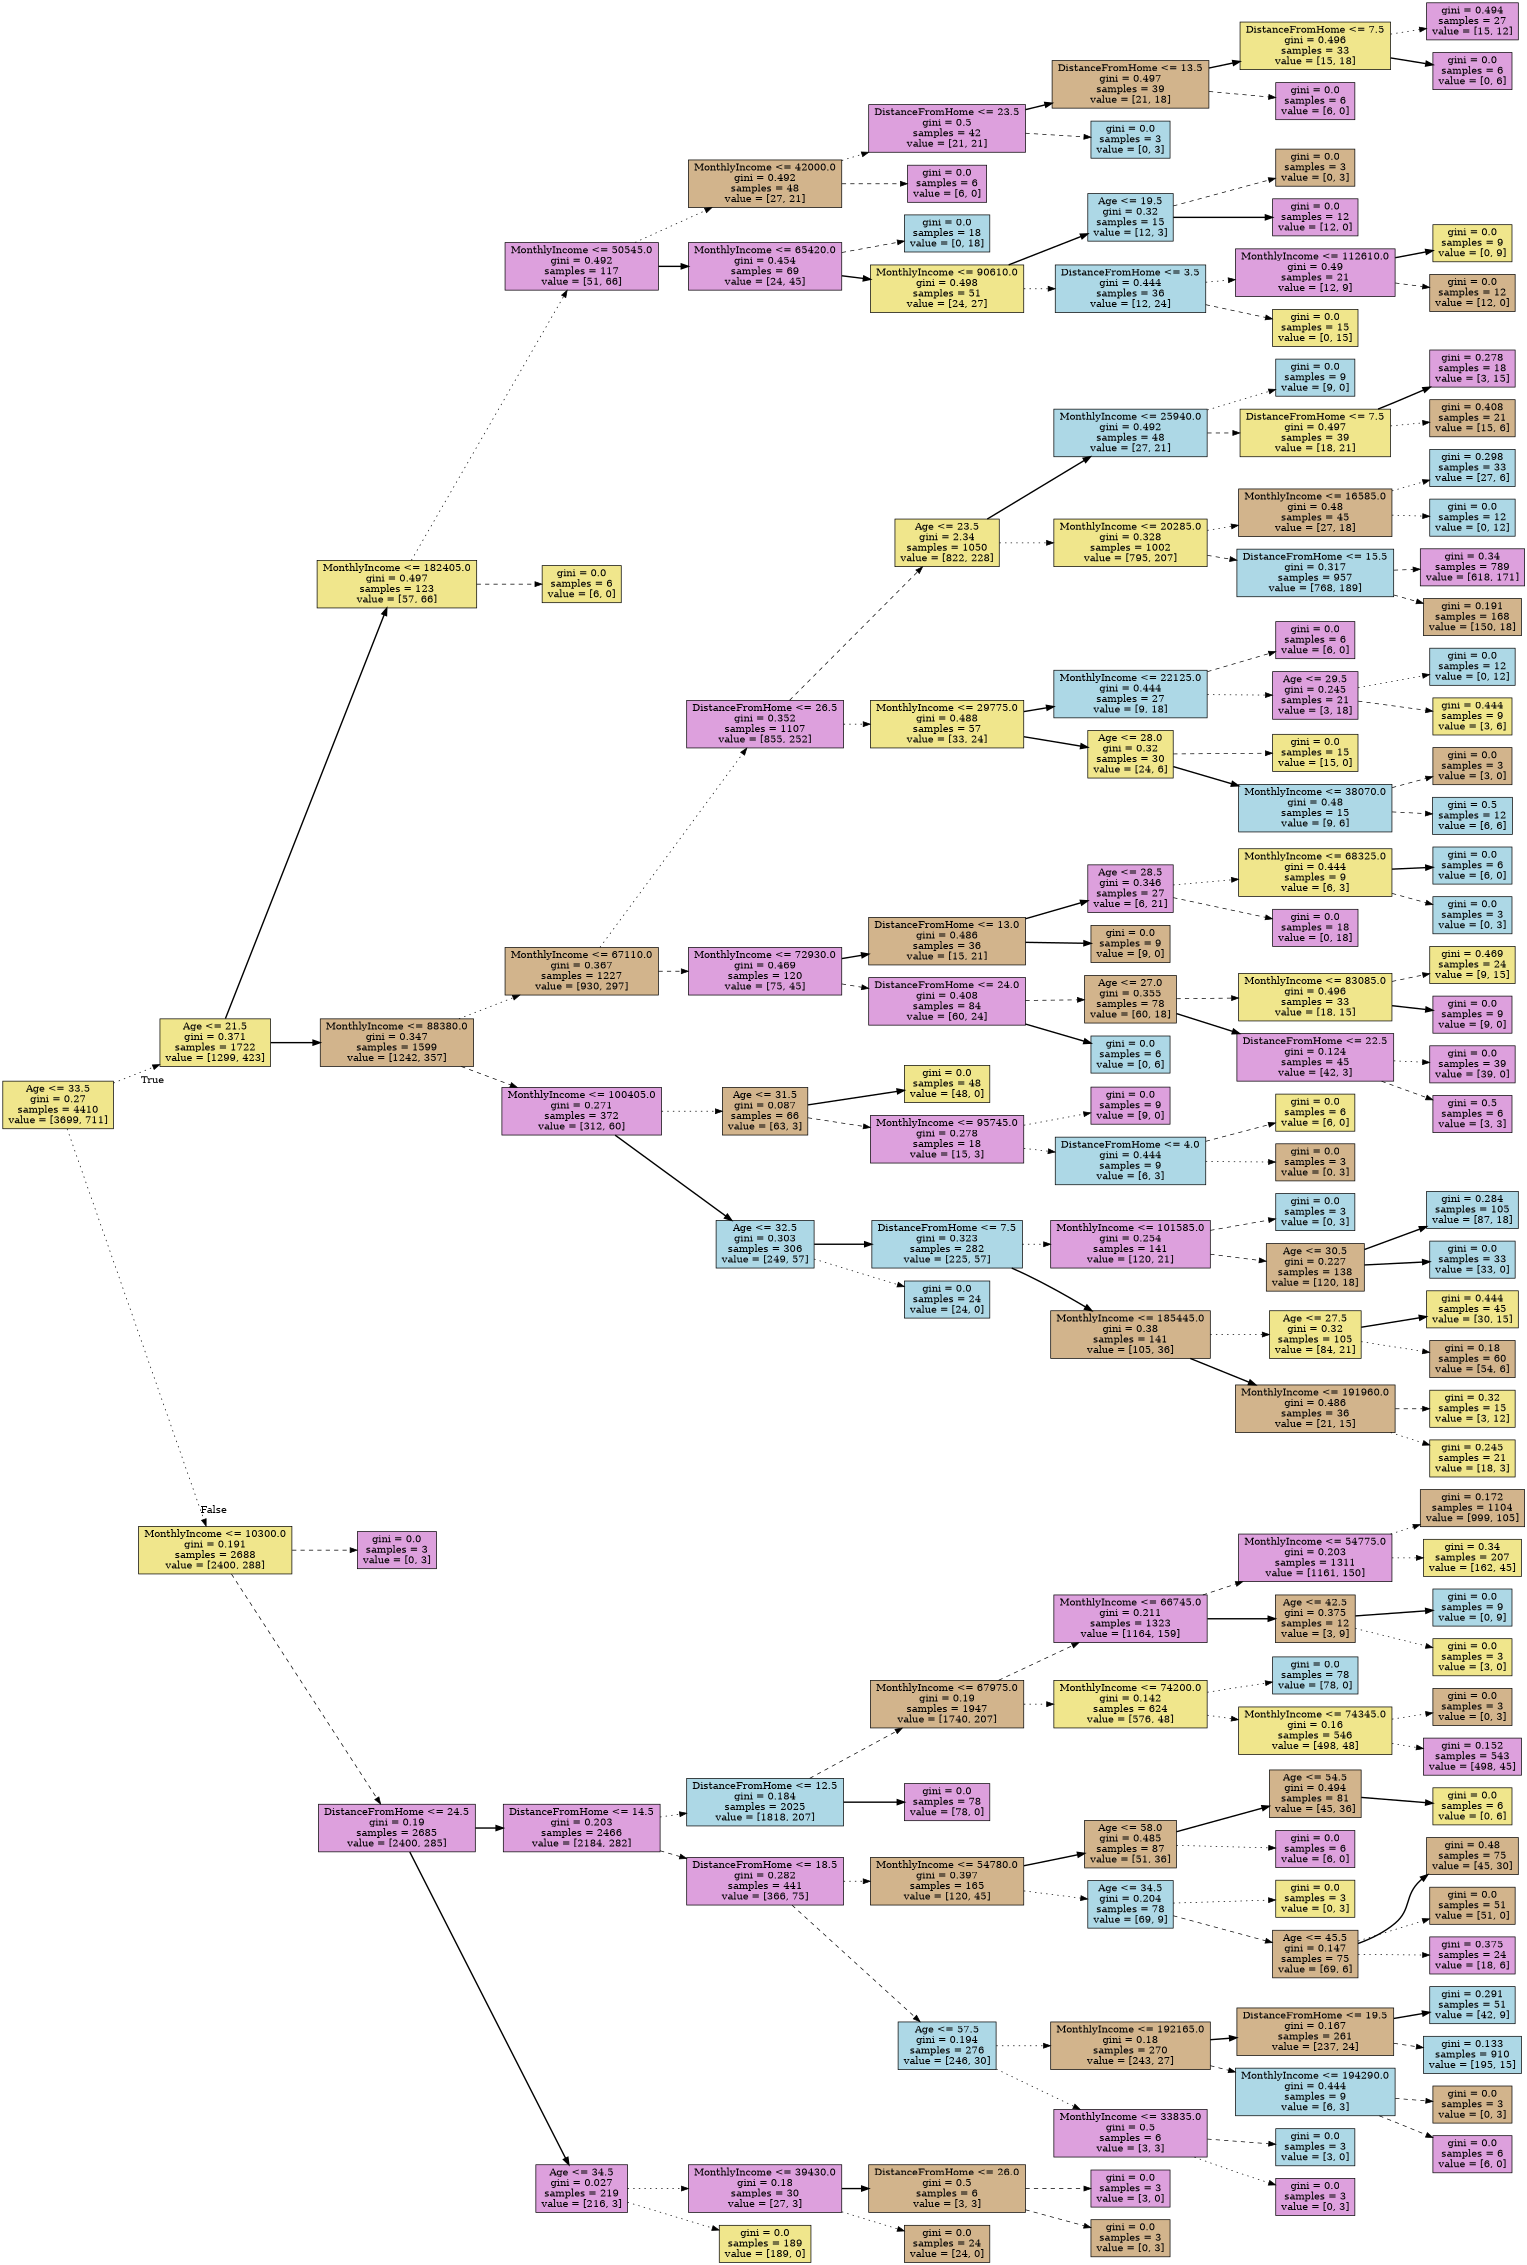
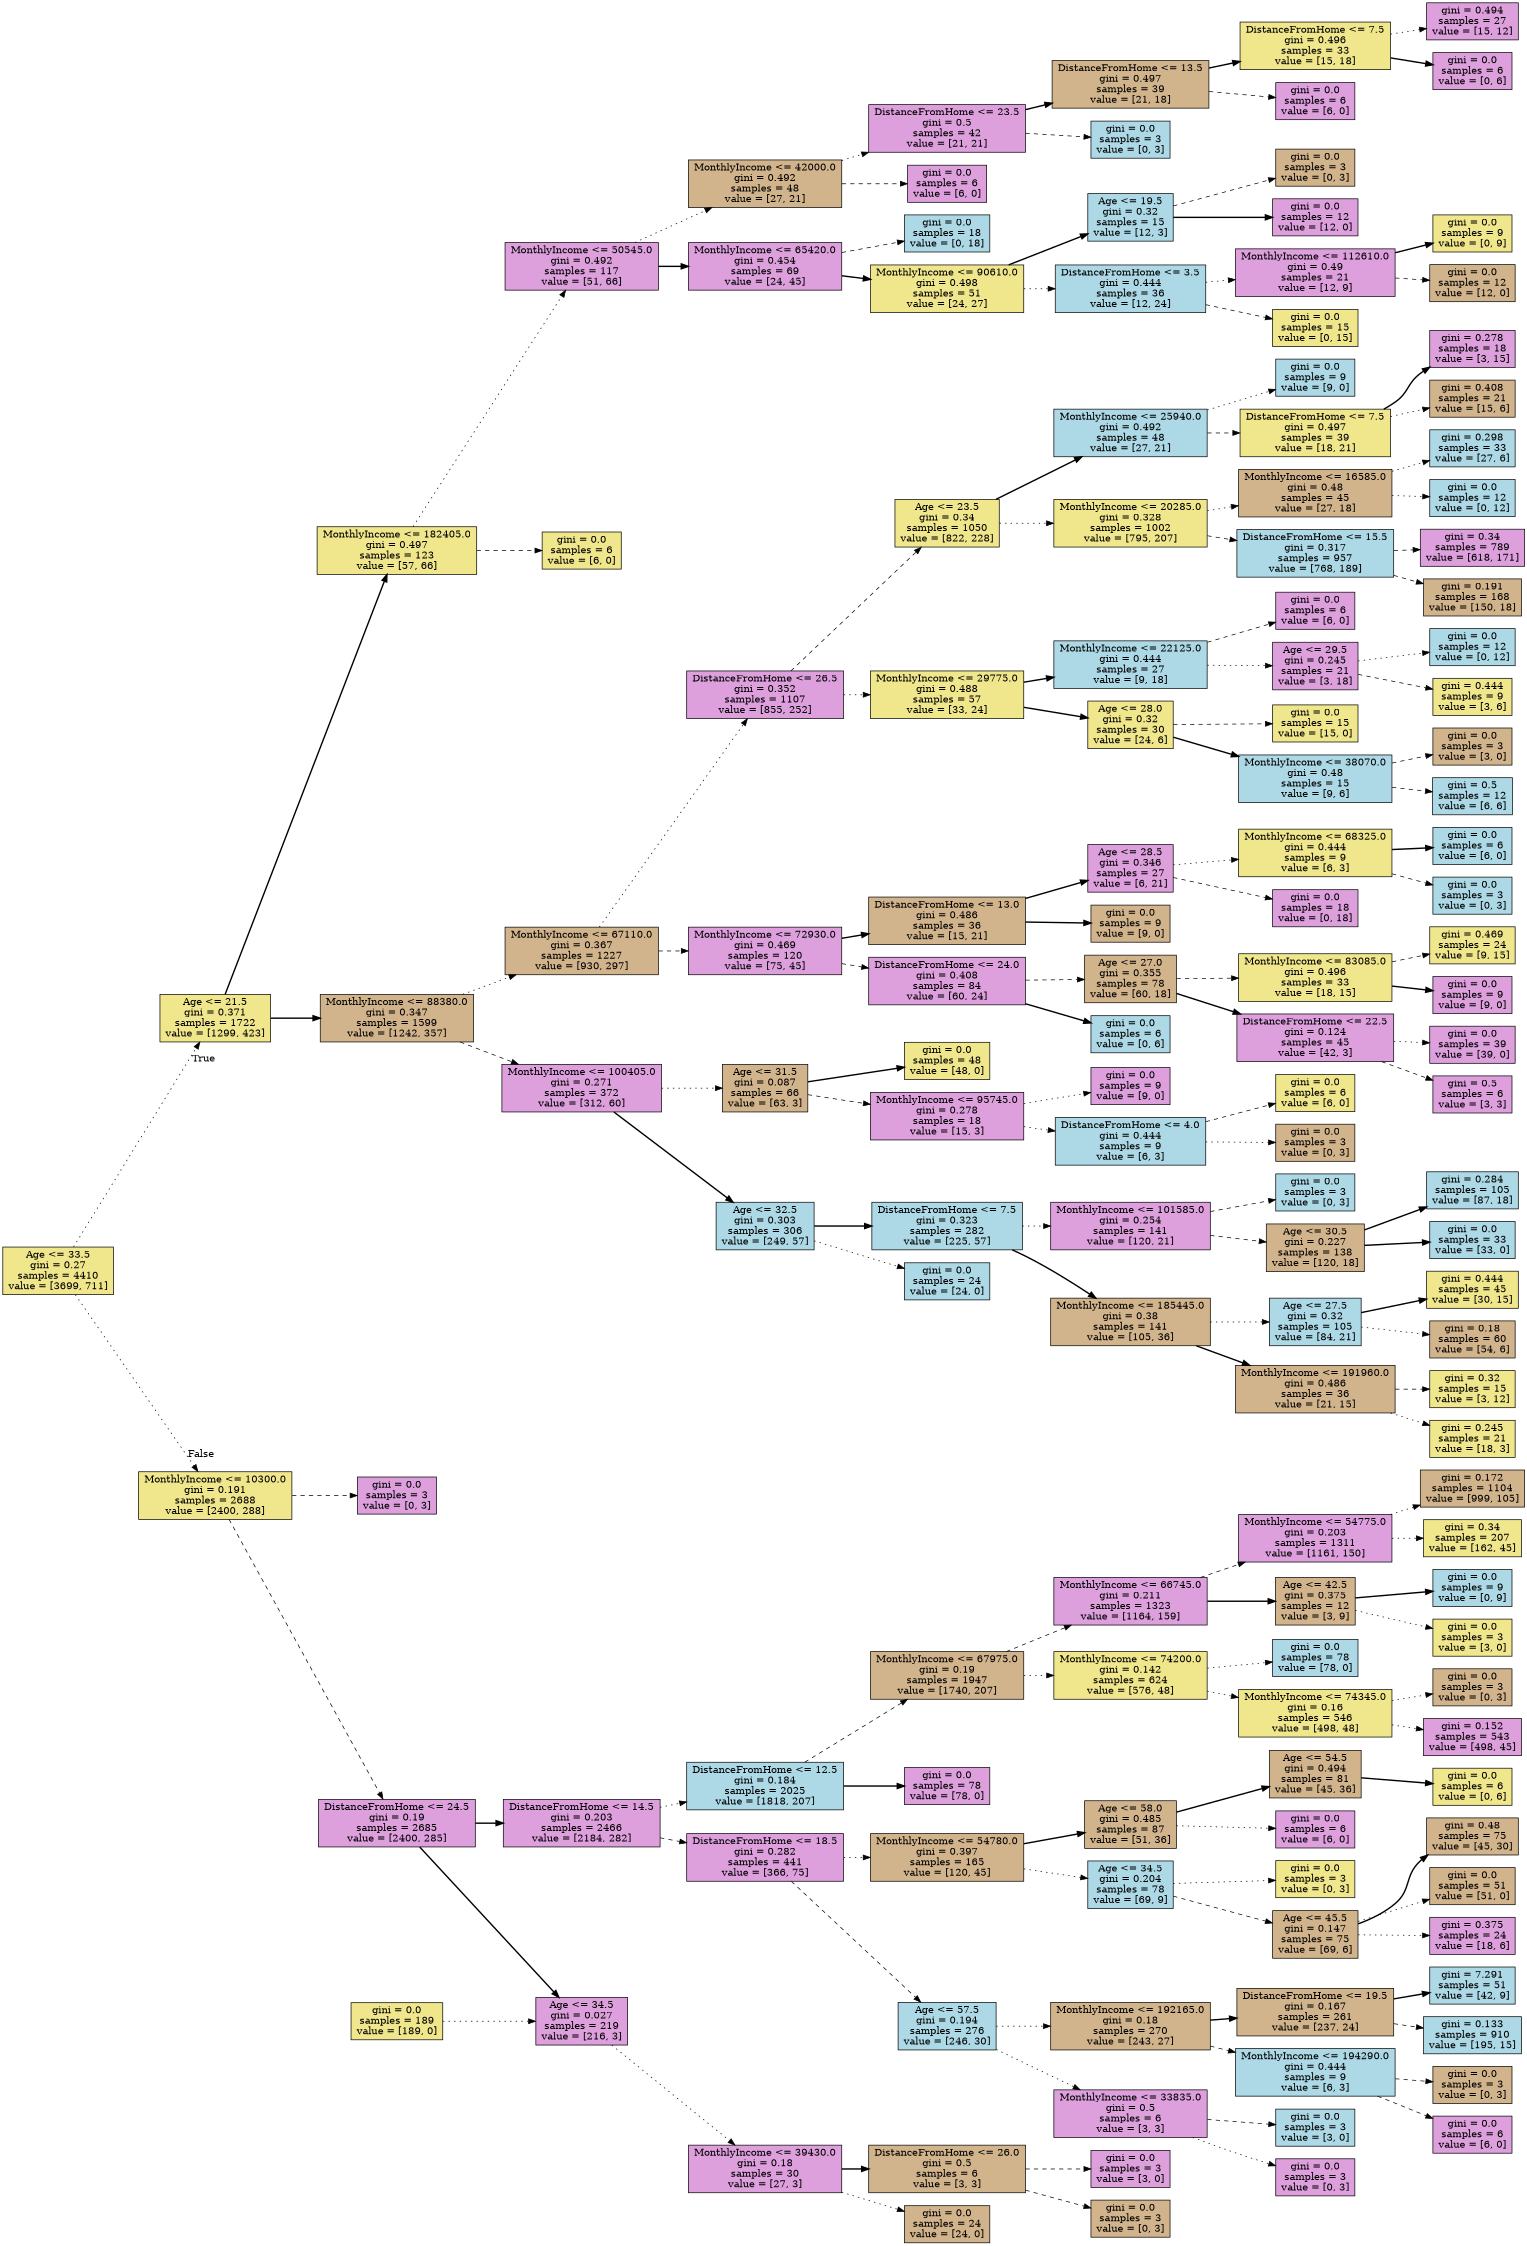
node "Age <= 23.5 gini = 2.34 samples = 1050 value = [822, 228]": label "Age <= 23.5 gini = 2.34 samples = 1050 value = [822, 228]" -> "Age <= 23.5 gini = 0.34 samples = 1050 value = [822, 228]"
node "Age <= 27.5 gini = 0.32 samples = 105 value = [84, 21]": fillcolor khaki -> lightblue
node "gini = 0.291 samples = 51 value = [42, 9]": label "gini = 0.291 samples = 51 value = [42, 9]" -> "gini = 7.291 samples = 51 value = [42, 9]"
edge "Age <= 34.5 gini = 0.027 samples = 219 value = [216, 3]" -> "gini = 0.0 samples = 189 value = [189, 0]": reversed
